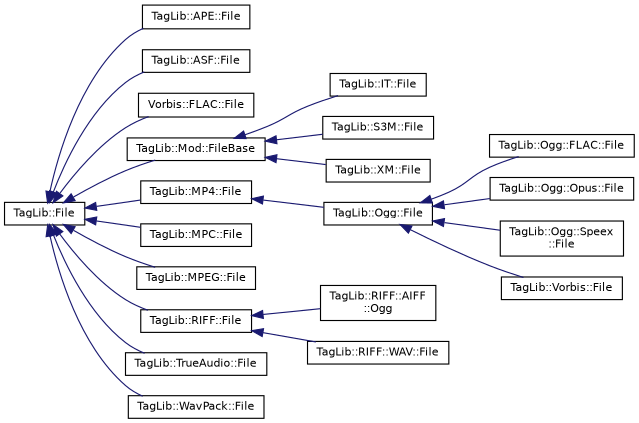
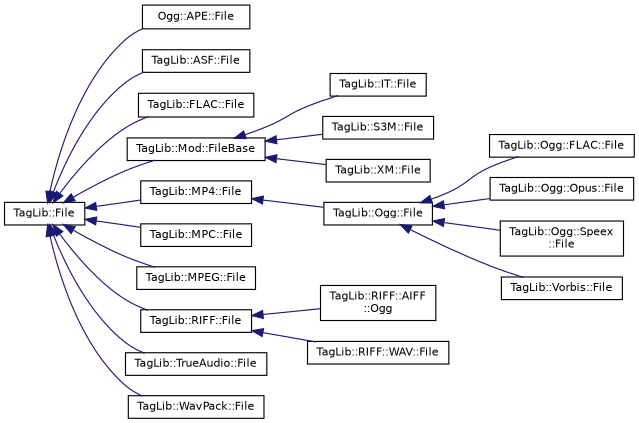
node "TagLib::APE::File": label "TagLib::APE::File" -> "Ogg::APE::File"
node "Vorbis::FLAC::File": label "Vorbis::FLAC::File" -> "TagLib::FLAC::File"
